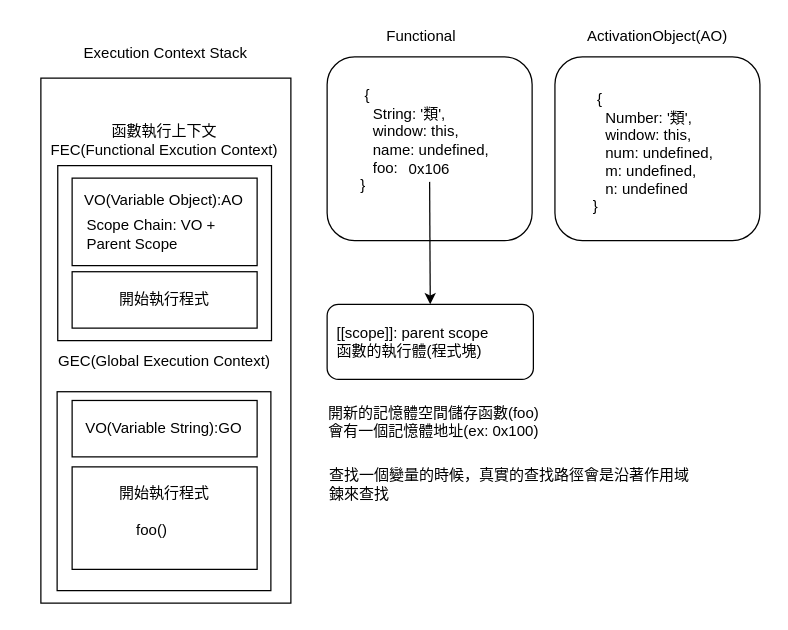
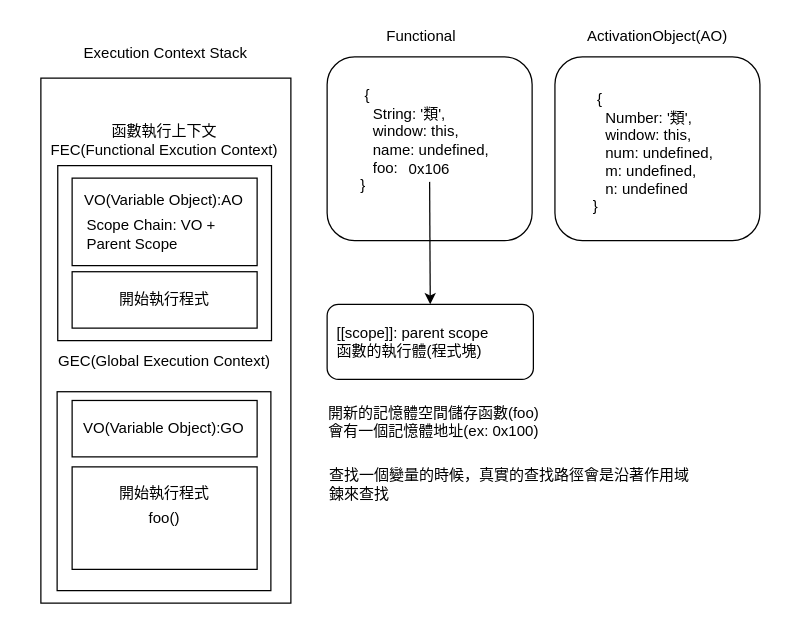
node "VO(Variable String):GO": label "VO(Variable String):GO" -> "VO(Variable Object):GO"
node "foo()": moved (152, 531) -> (164, 518)
